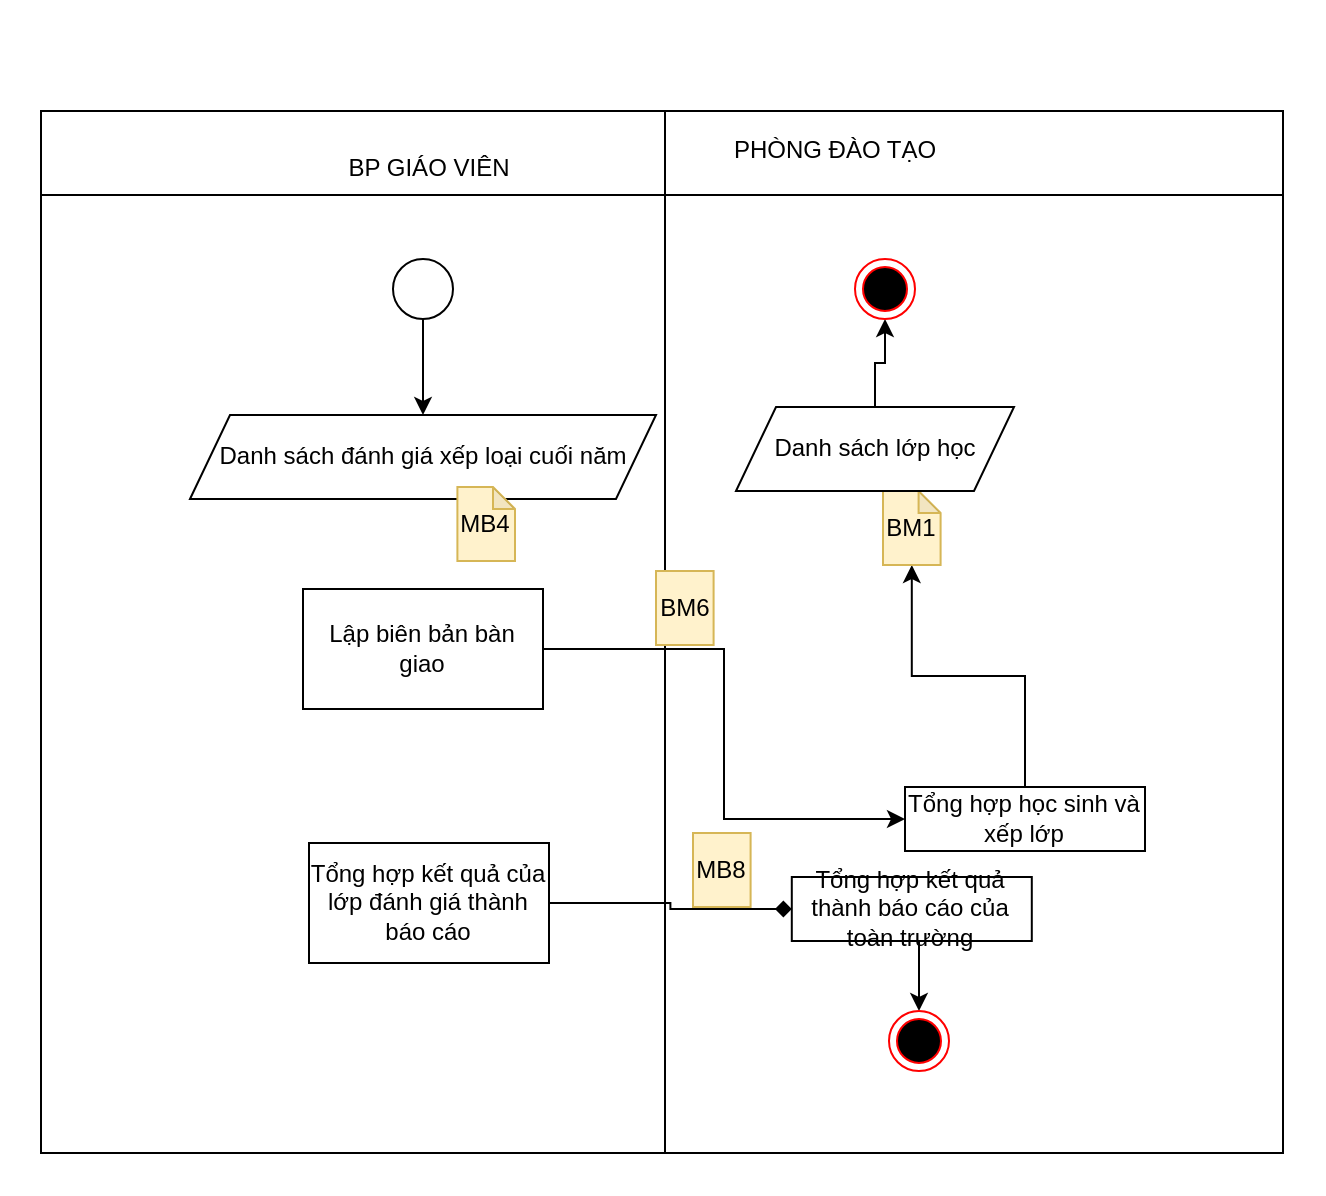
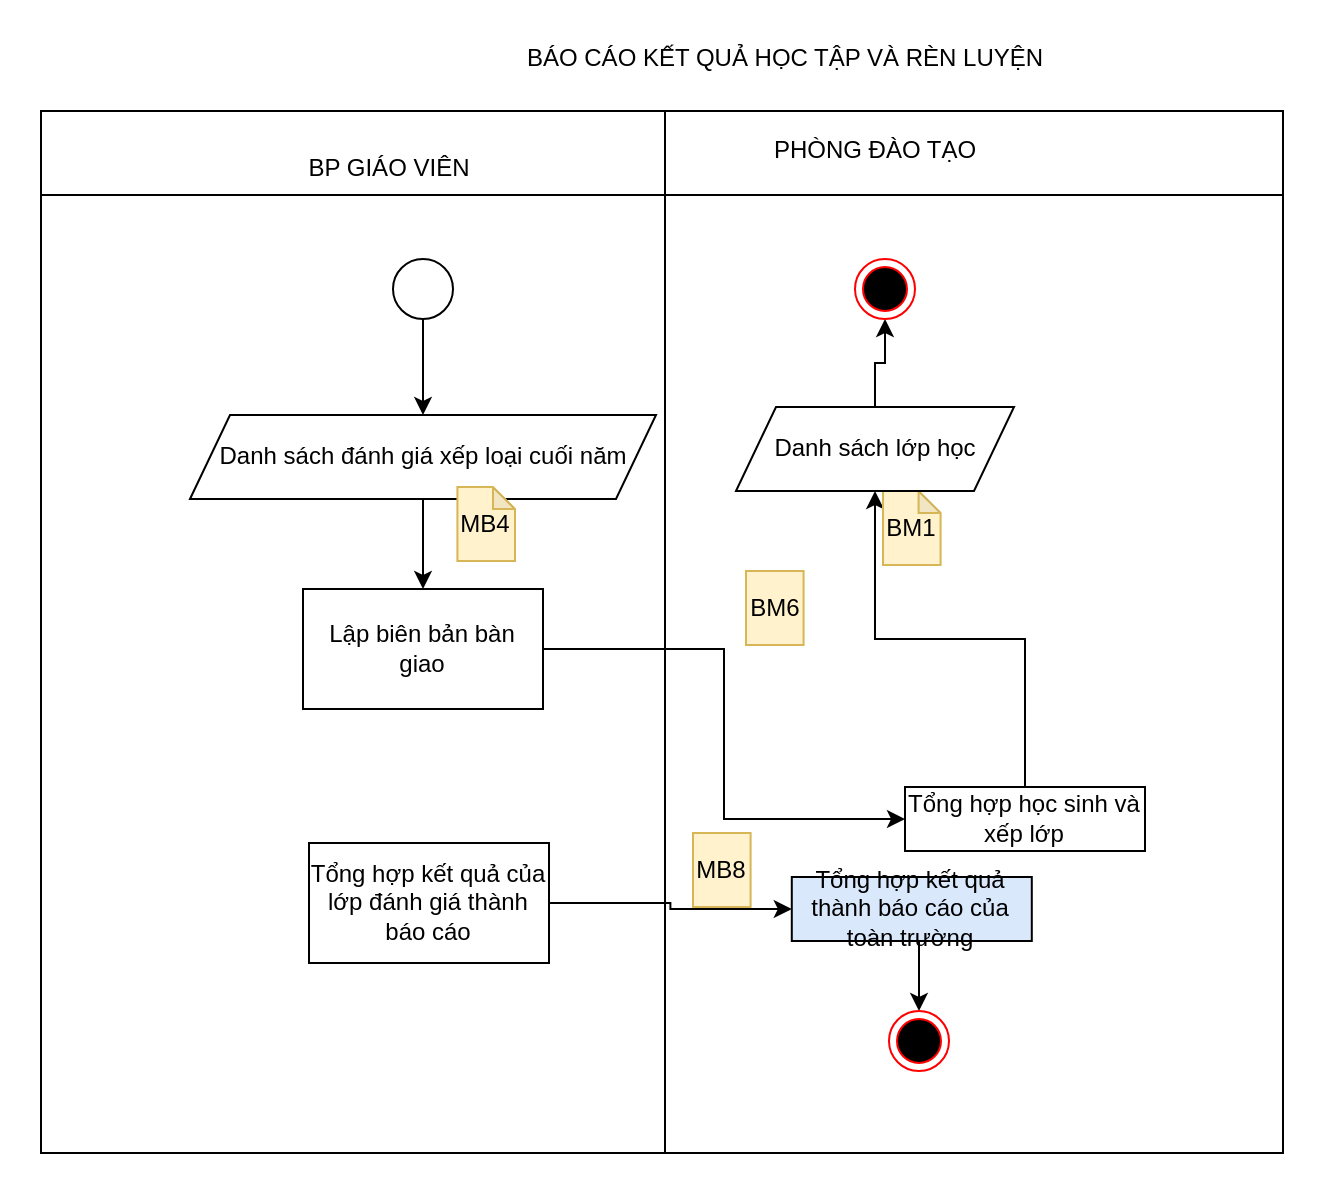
node "BÁO CÁO KẾT QUẢ HỌC TẬP VÀ RÈN LUYỆN": added
node "PHÒNG ĐÀO TẠO": moved (835, 151) -> (875, 151)
node "BP GIÁO VIÊN": moved (429, 169) -> (389, 169)
edge "Danh sách đánh giá xếp loại cuối năm" -> "Lập biên bản bàn giao": added
node "BM6": moved (685, 608) -> (775, 608)
edge "Tổng hợp học sinh và xếp lớp" -> "BM1": now "Tổng hợp học sinh và xếp lớp" -> "Danh sách lớp học"
edge "Tổng hợp kết quả của lớp đánh giá thành báo cáo" -> "Tổng hợp kết quả thành báo cáo của toàn trường": arrowhead diamond -> classic
node "Tổng hợp kết quả thành báo cáo của toàn trường": fillcolor #ffffff -> #dae8fc
